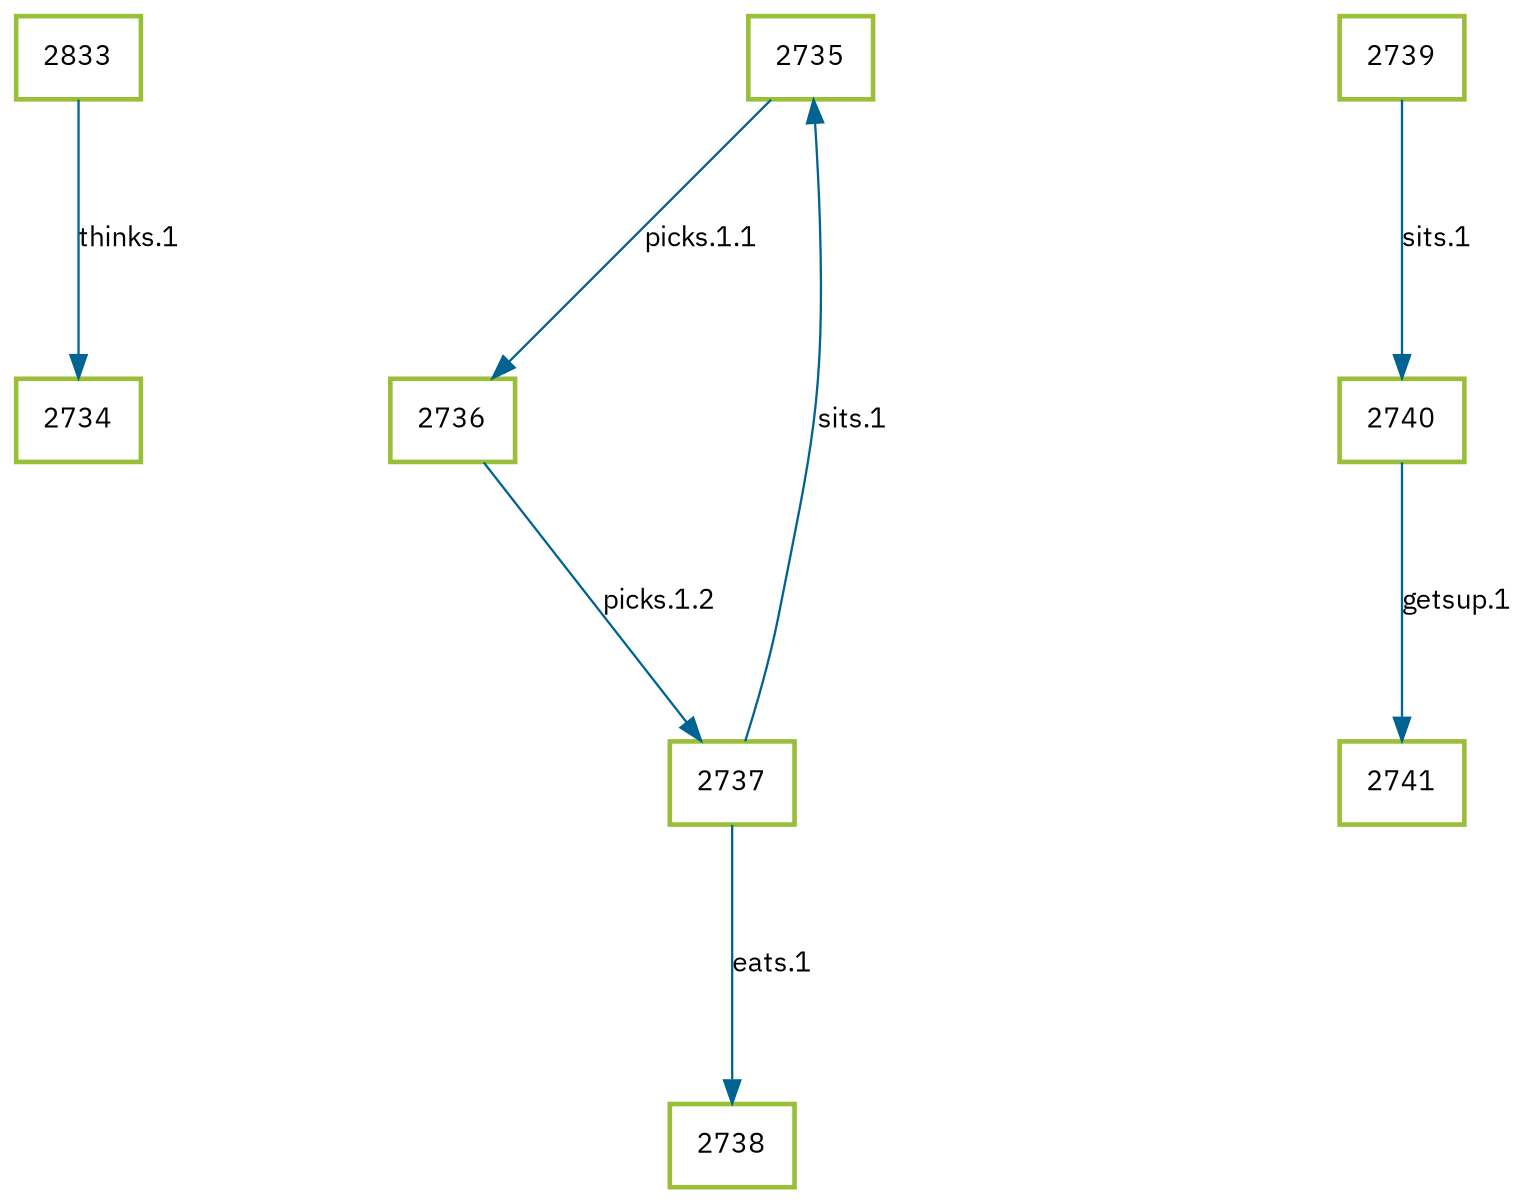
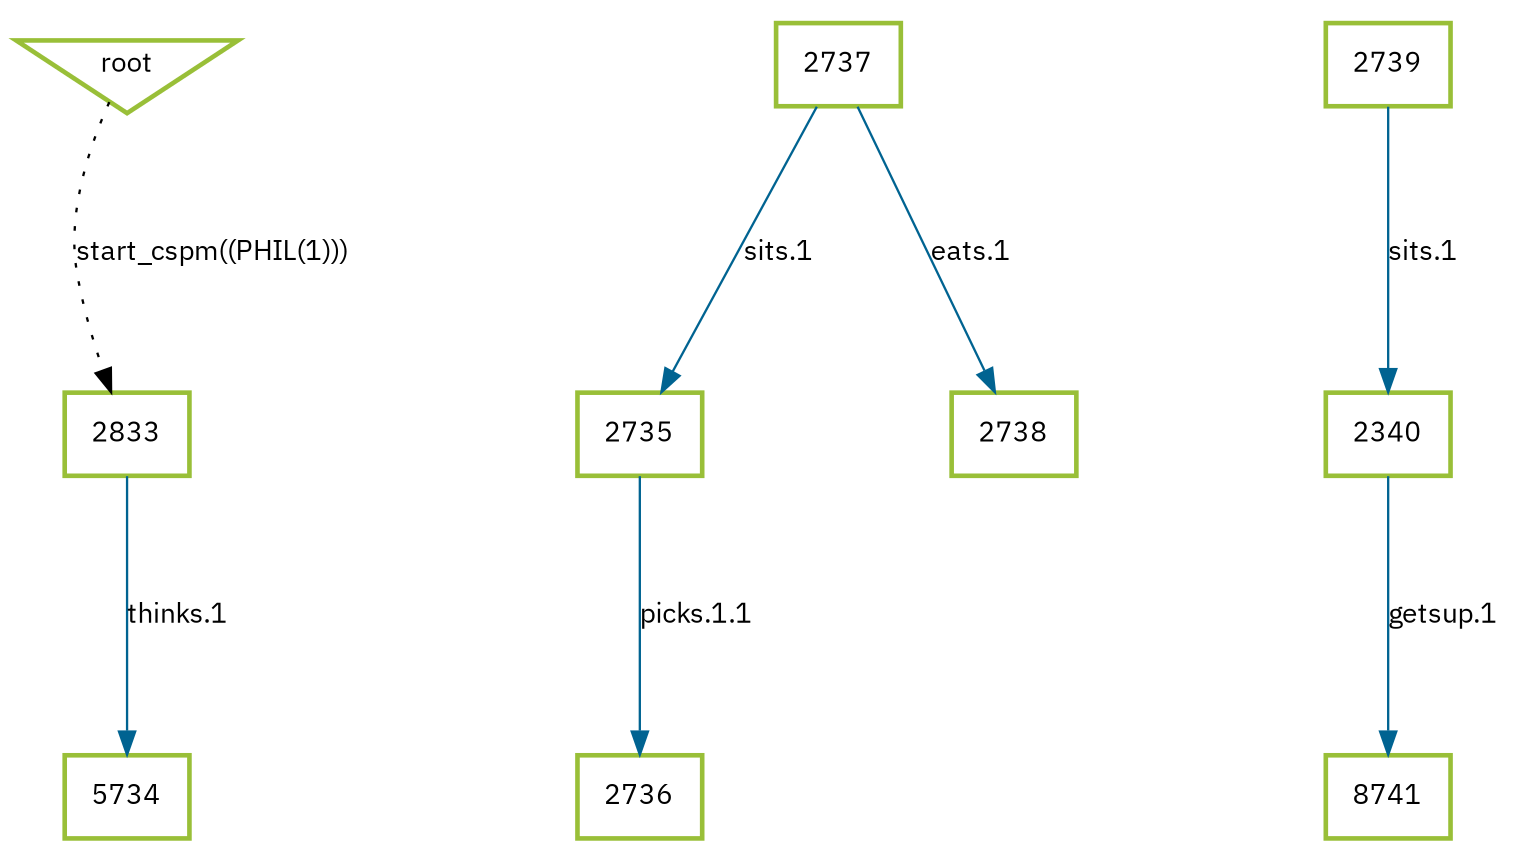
node "root": added
node "2734": label "2734" -> "5734"
node "2740": label "2740" -> "2340"
edge "2736" -> "2737": removed, label "picks.1.2"
node "2741": label "2741" -> "8741"
